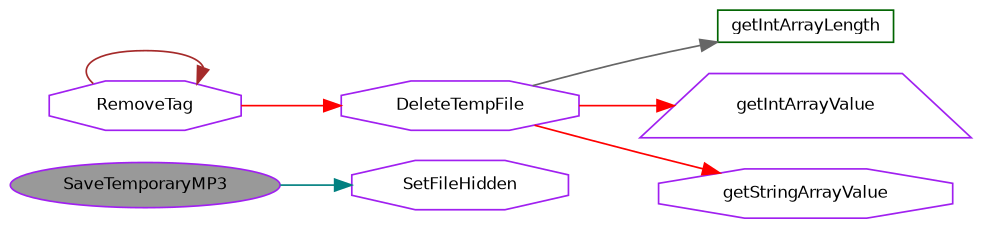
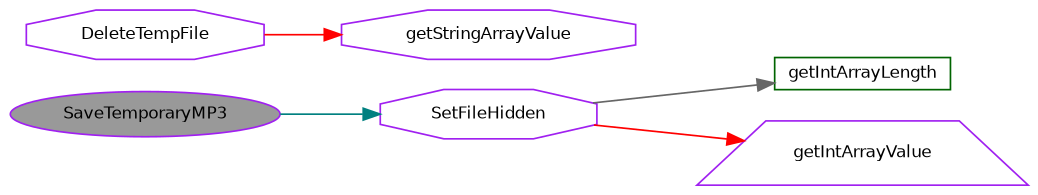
edge "DeleteTempFile" -> "getIntArrayLength": now "SetFileHidden" -> "getIntArrayLength"
node "RemoveTag": removed
edge "DeleteTempFile" -> "getIntArrayValue": now "SetFileHidden" -> "getIntArrayValue"
